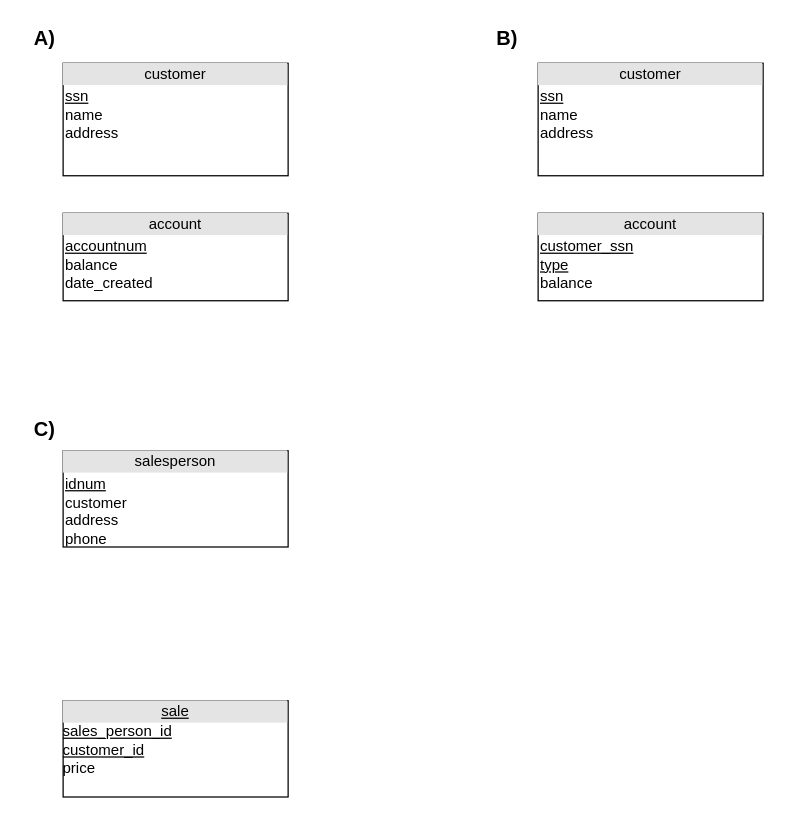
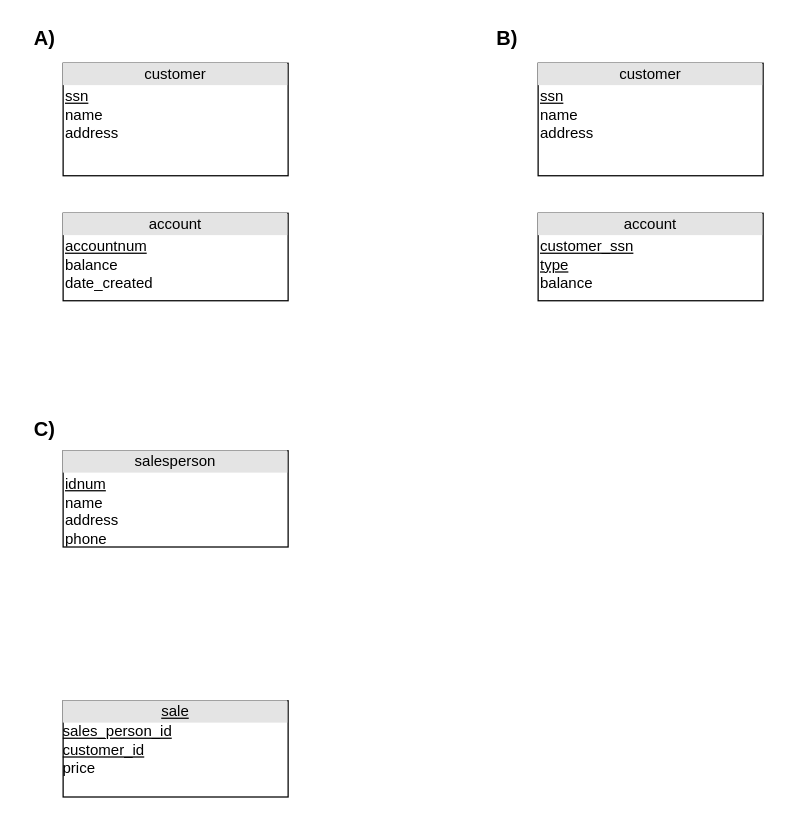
node "salesperson idnum customer address phone": label "salesperson idnum customer address phone" -> "salesperson idnum name address phone"
